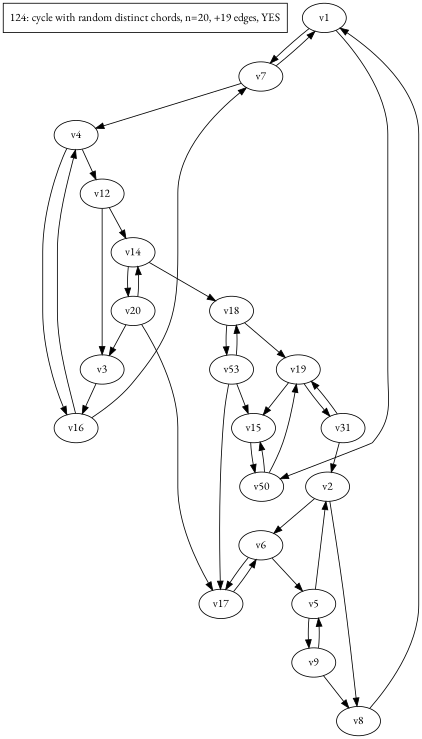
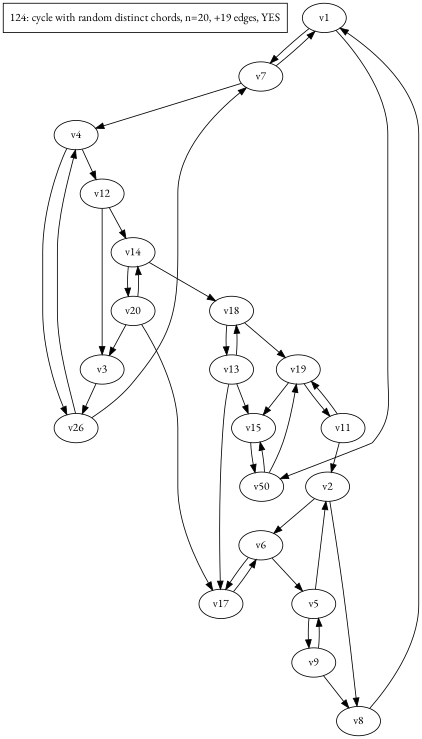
node "v53": label "v53" -> "v13"
node "v16": label "v16" -> "v26"
node "v31": label "v31" -> "v11"
